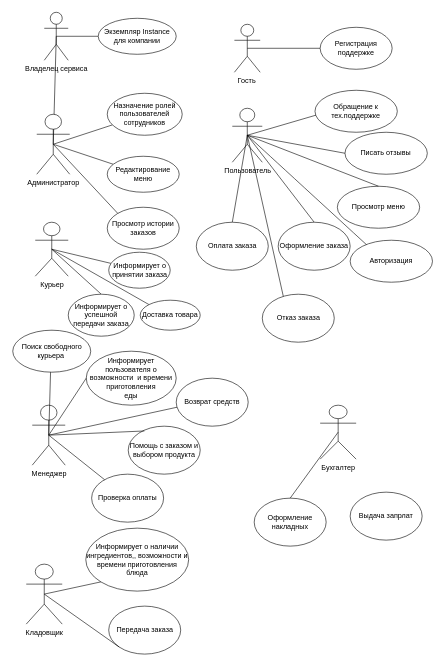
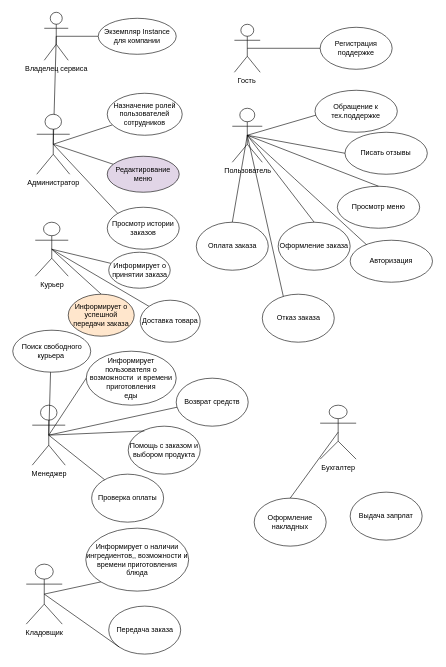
node "Редактирование меню": fillcolor #ffffff -> #e1d5e7
node "Информирует о успешной передачи заказа": fillcolor #ffffff -> #ffe6cc
node "Доставка товара": size 60x30 -> 60x42
